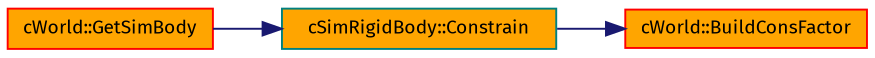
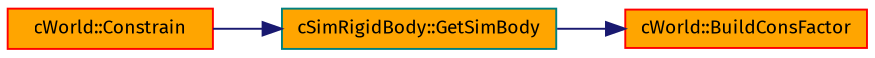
node "cWorld::GetSimBody": label "cWorld::GetSimBody" -> "cWorld::Constrain"
node "cSimRigidBody::Constrain": label "cSimRigidBody::Constrain" -> "cSimRigidBody::GetSimBody"
